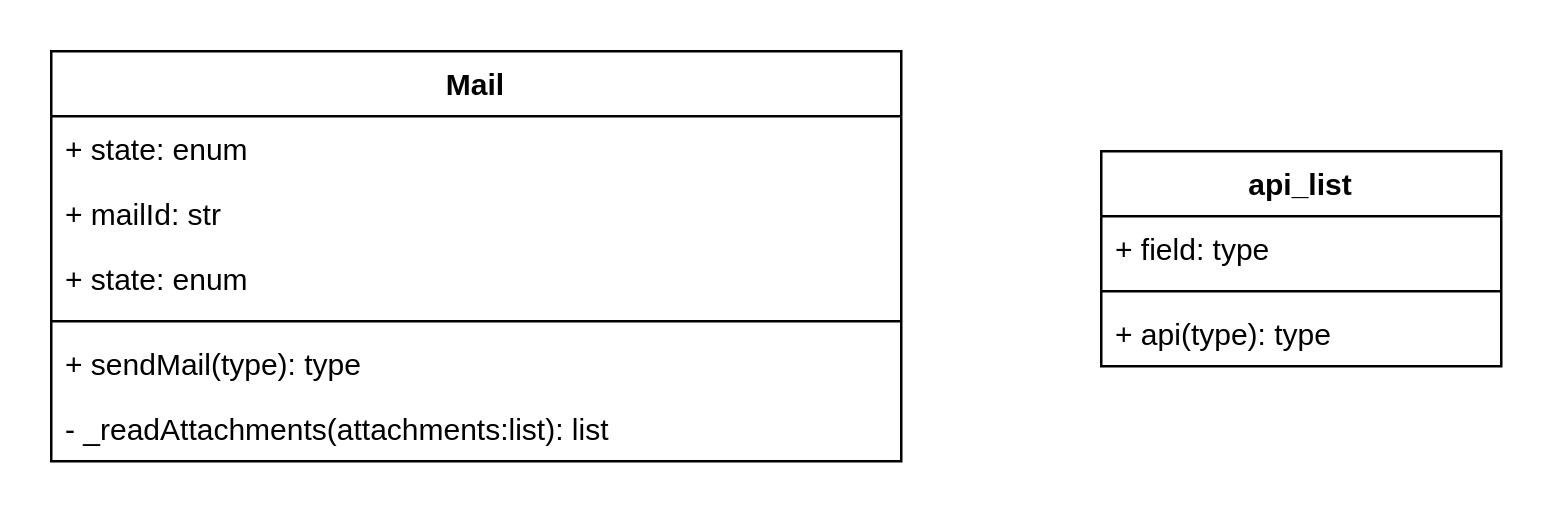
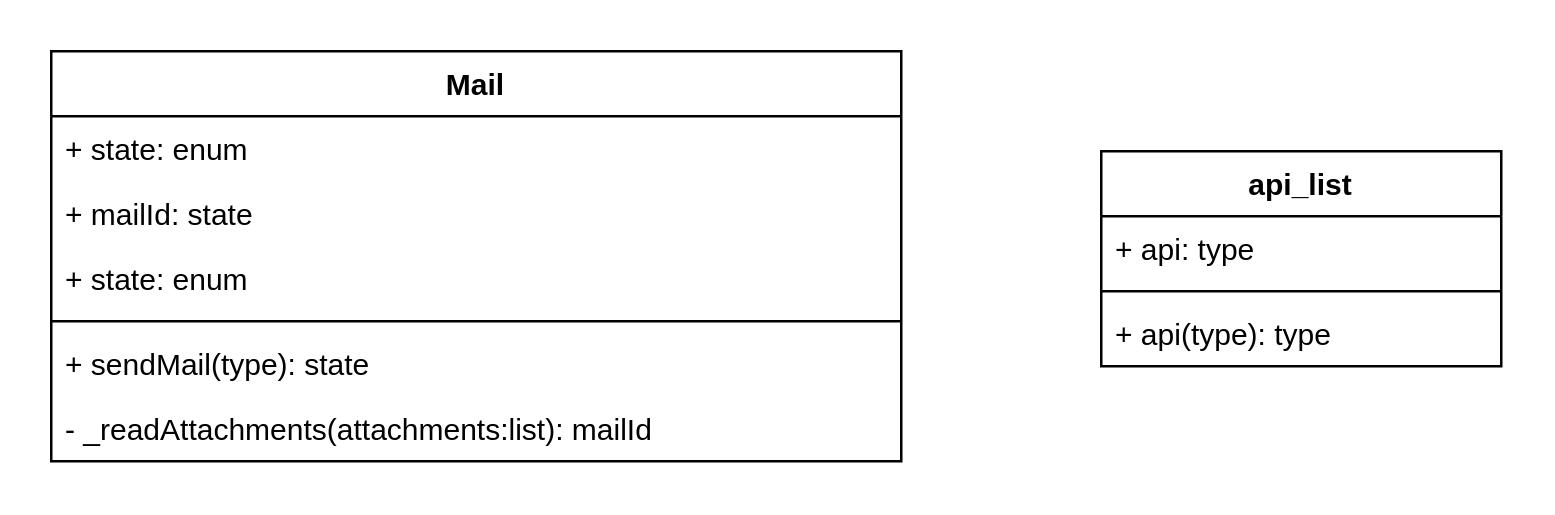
node "+ mailId: str": label "+ mailId: str" -> "+ mailId: state"
node "+ field: type": label "+ field: type" -> "+ api: type"
node "+ sendMail(type): type": label "+ sendMail(type): type" -> "+ sendMail(type): state"
node "- _readAttachments(attachments:list): list": label "- _readAttachments(attachments:list): list" -> "- _readAttachments(attachments:list): mailId"
